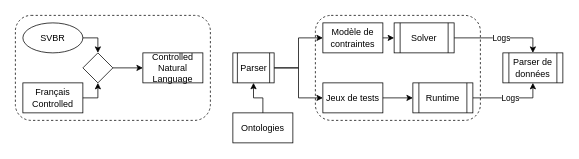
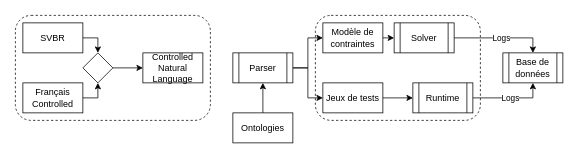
node "SVBR": shape ellipse -> rectangle
node "Parser": size 41x30 -> 60x30
node "Parser de données": label "Parser de données" -> "Base de données"
